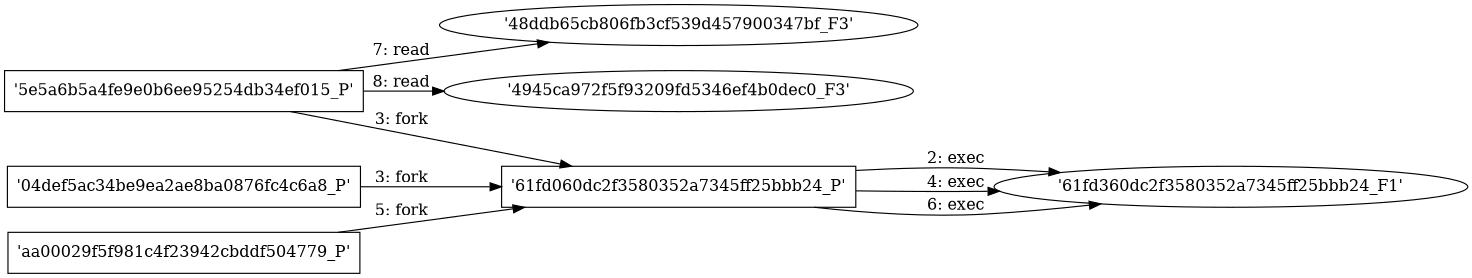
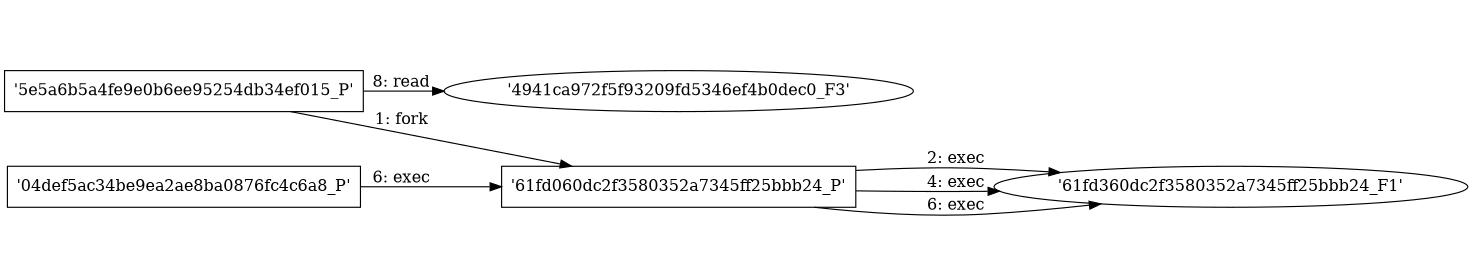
node "'48ddb65cb806fb3cf539d457900347bf_F3'": removed
node "'4945ca972f5f93209fd5346ef4b0dec0_F3'": label "'4945ca972f5f93209fd5346ef4b0dec0_F3'" -> "'4941ca972f5f93209fd5346ef4b0dec0_F3'"
edge "'5e5a6b5a4fe9e0b6ee95254db34ef015_P'" -> "'61fd060dc2f3580352a7345ff25bbb24_P'": label "3: fork" -> "1: fork"
edge "'04def5ac34be9ea2ae8ba0876fc4c6a8_P'" -> "'61fd060dc2f3580352a7345ff25bbb24_P'": label "3: fork" -> "6: exec"
node "'aa00029f5f981c4f23942cbddf504779_P'": removed
